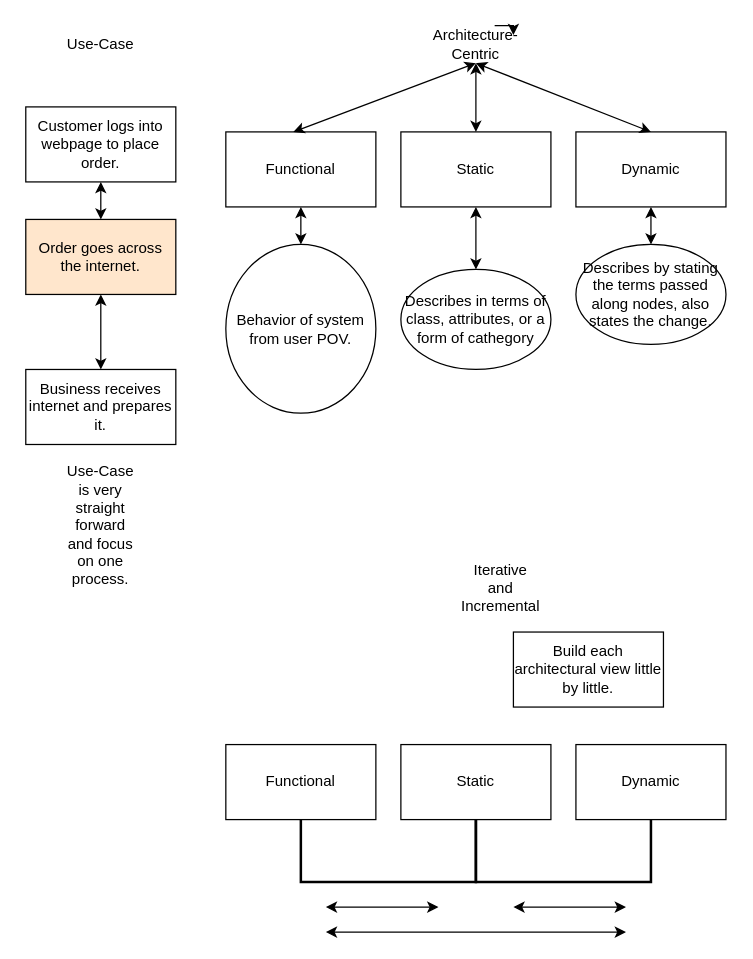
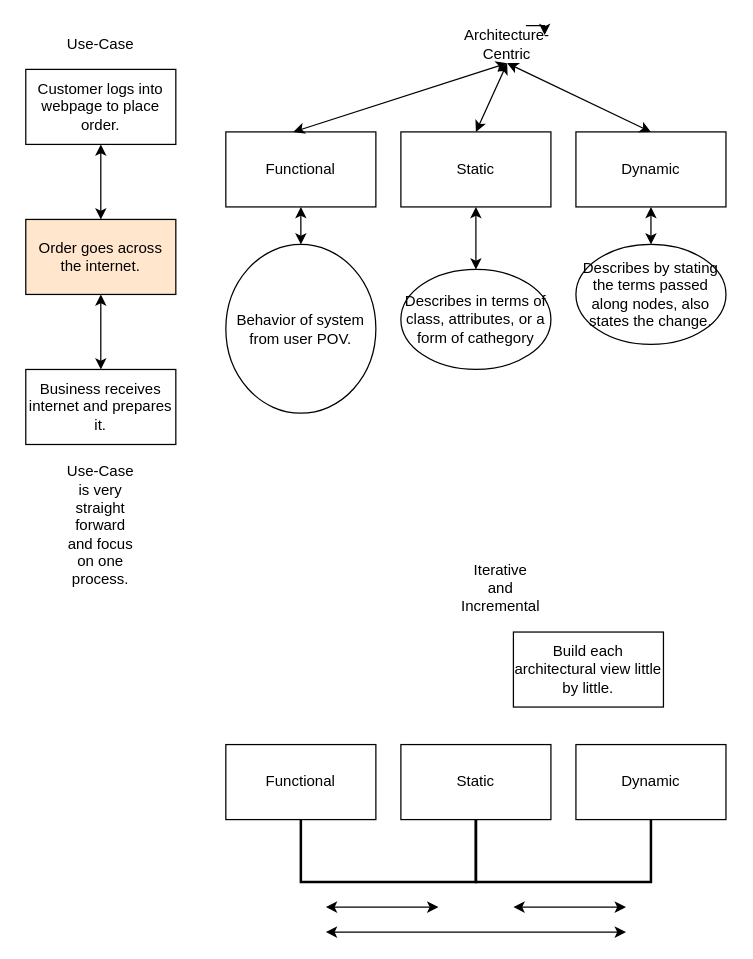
node "Architecture-Centric": moved (476, 44) -> (507, 44)
node "Customer logs into webpage to place order.": moved (101, 144) -> (101, 107)
